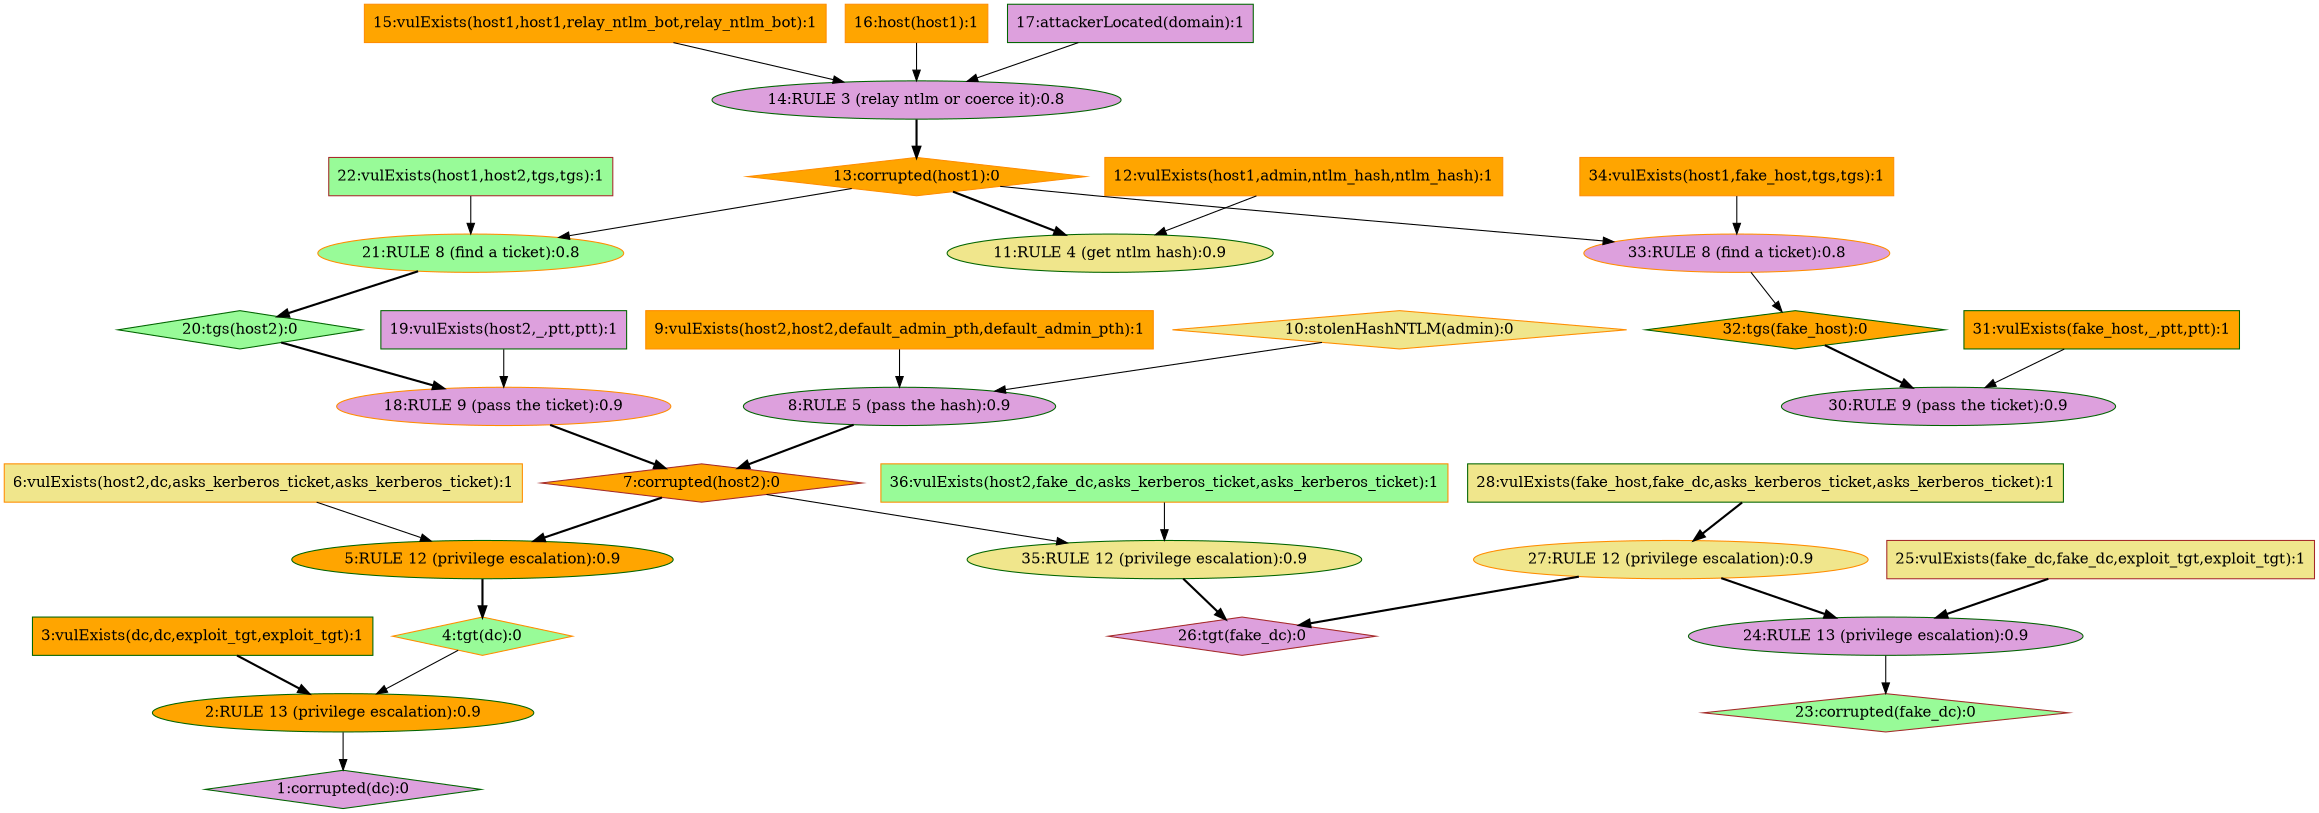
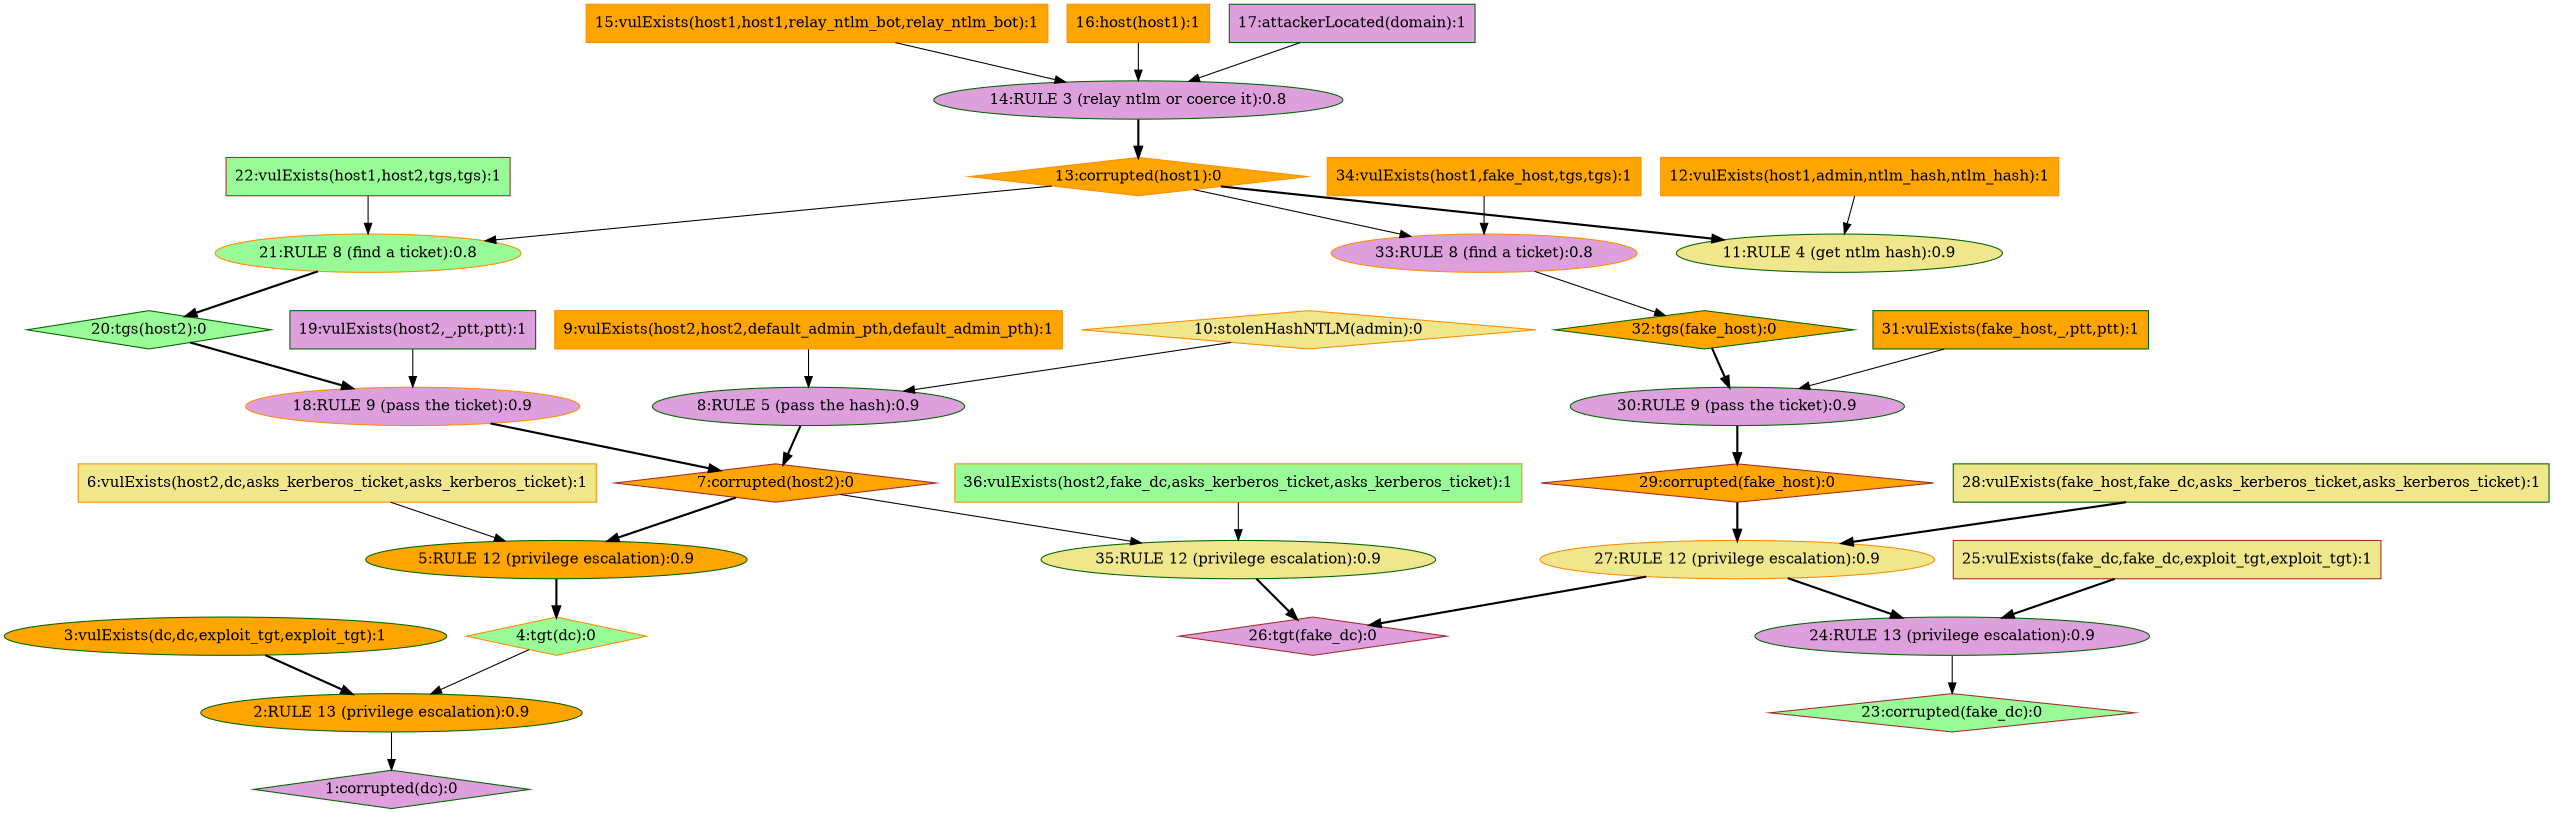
node "29:corrupted(fake_host):0": added
node "3:vulExists(dc,dc,exploit_tgt,exploit_tgt):1": shape box -> ellipse
